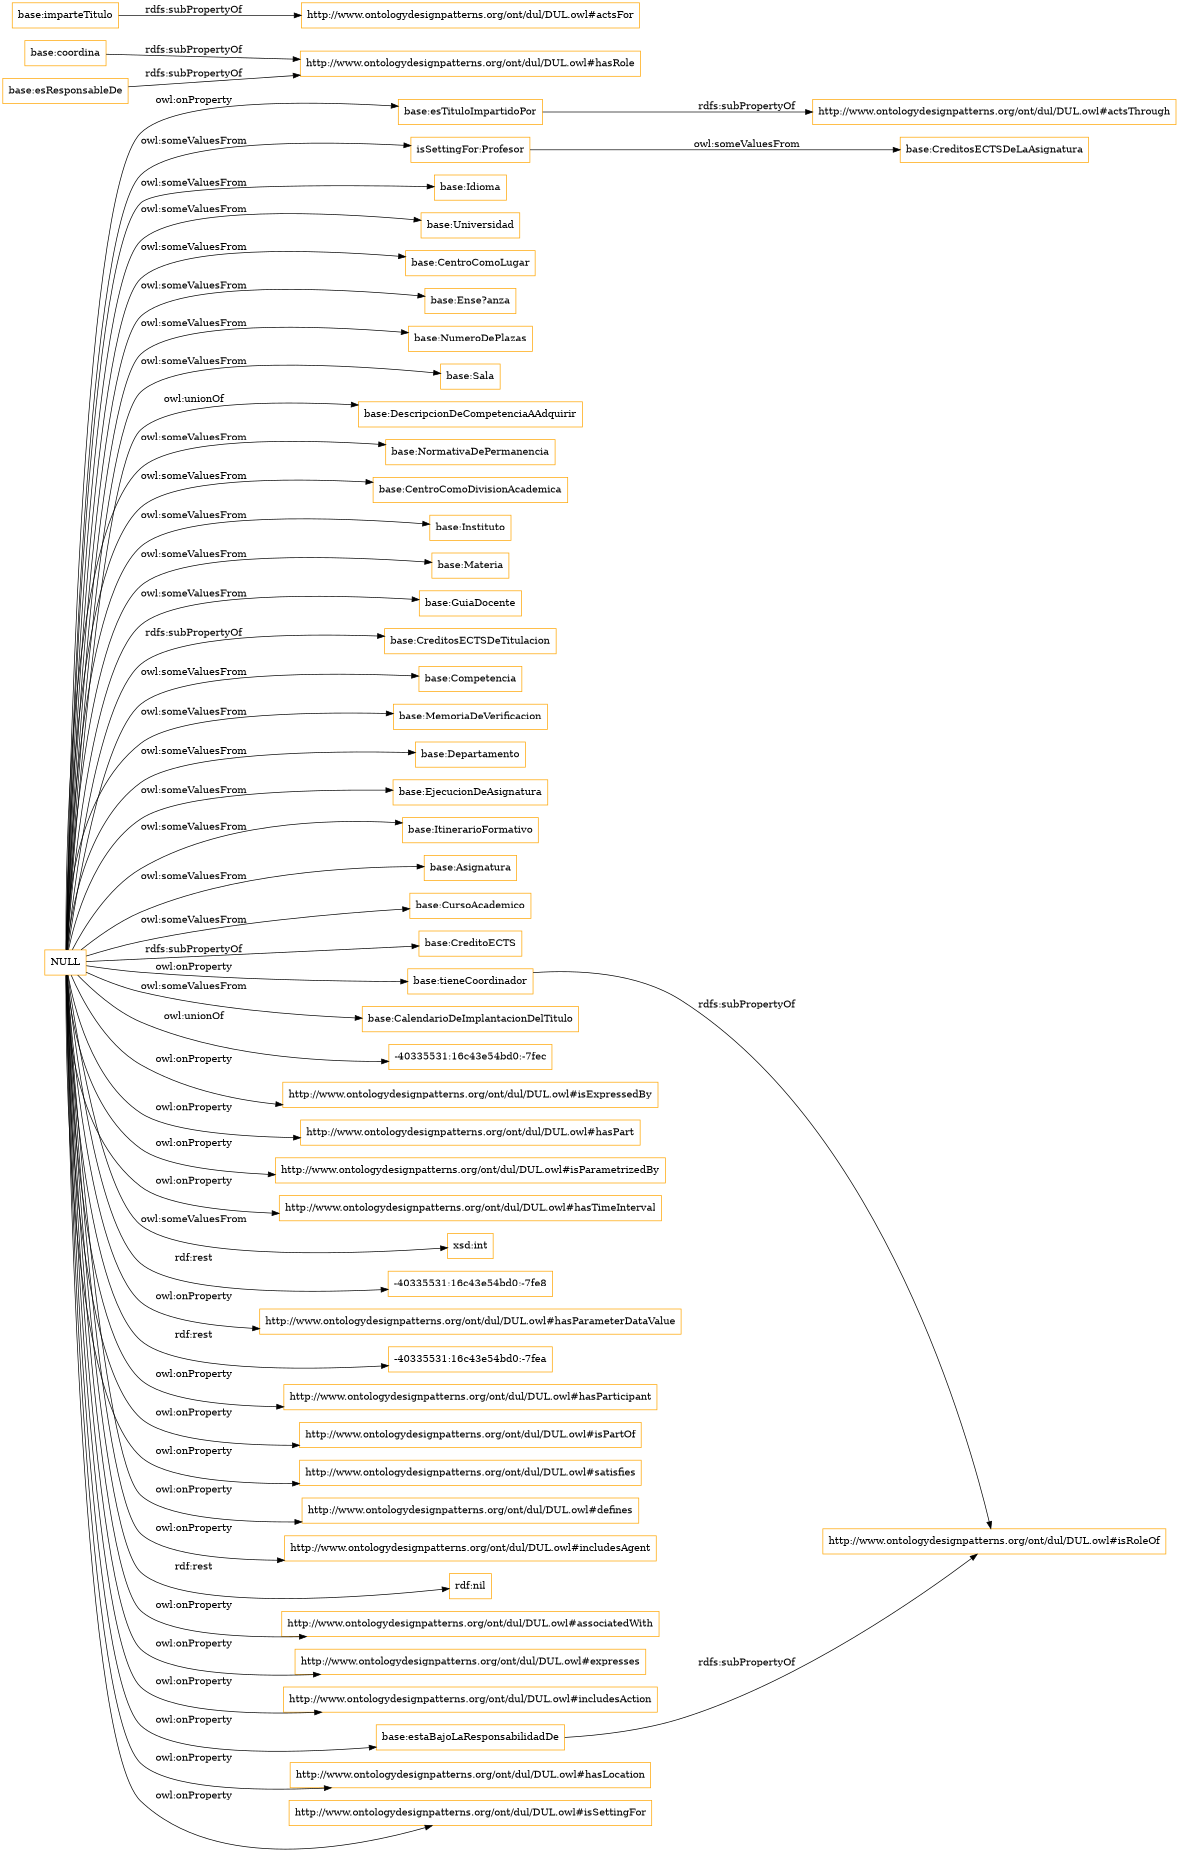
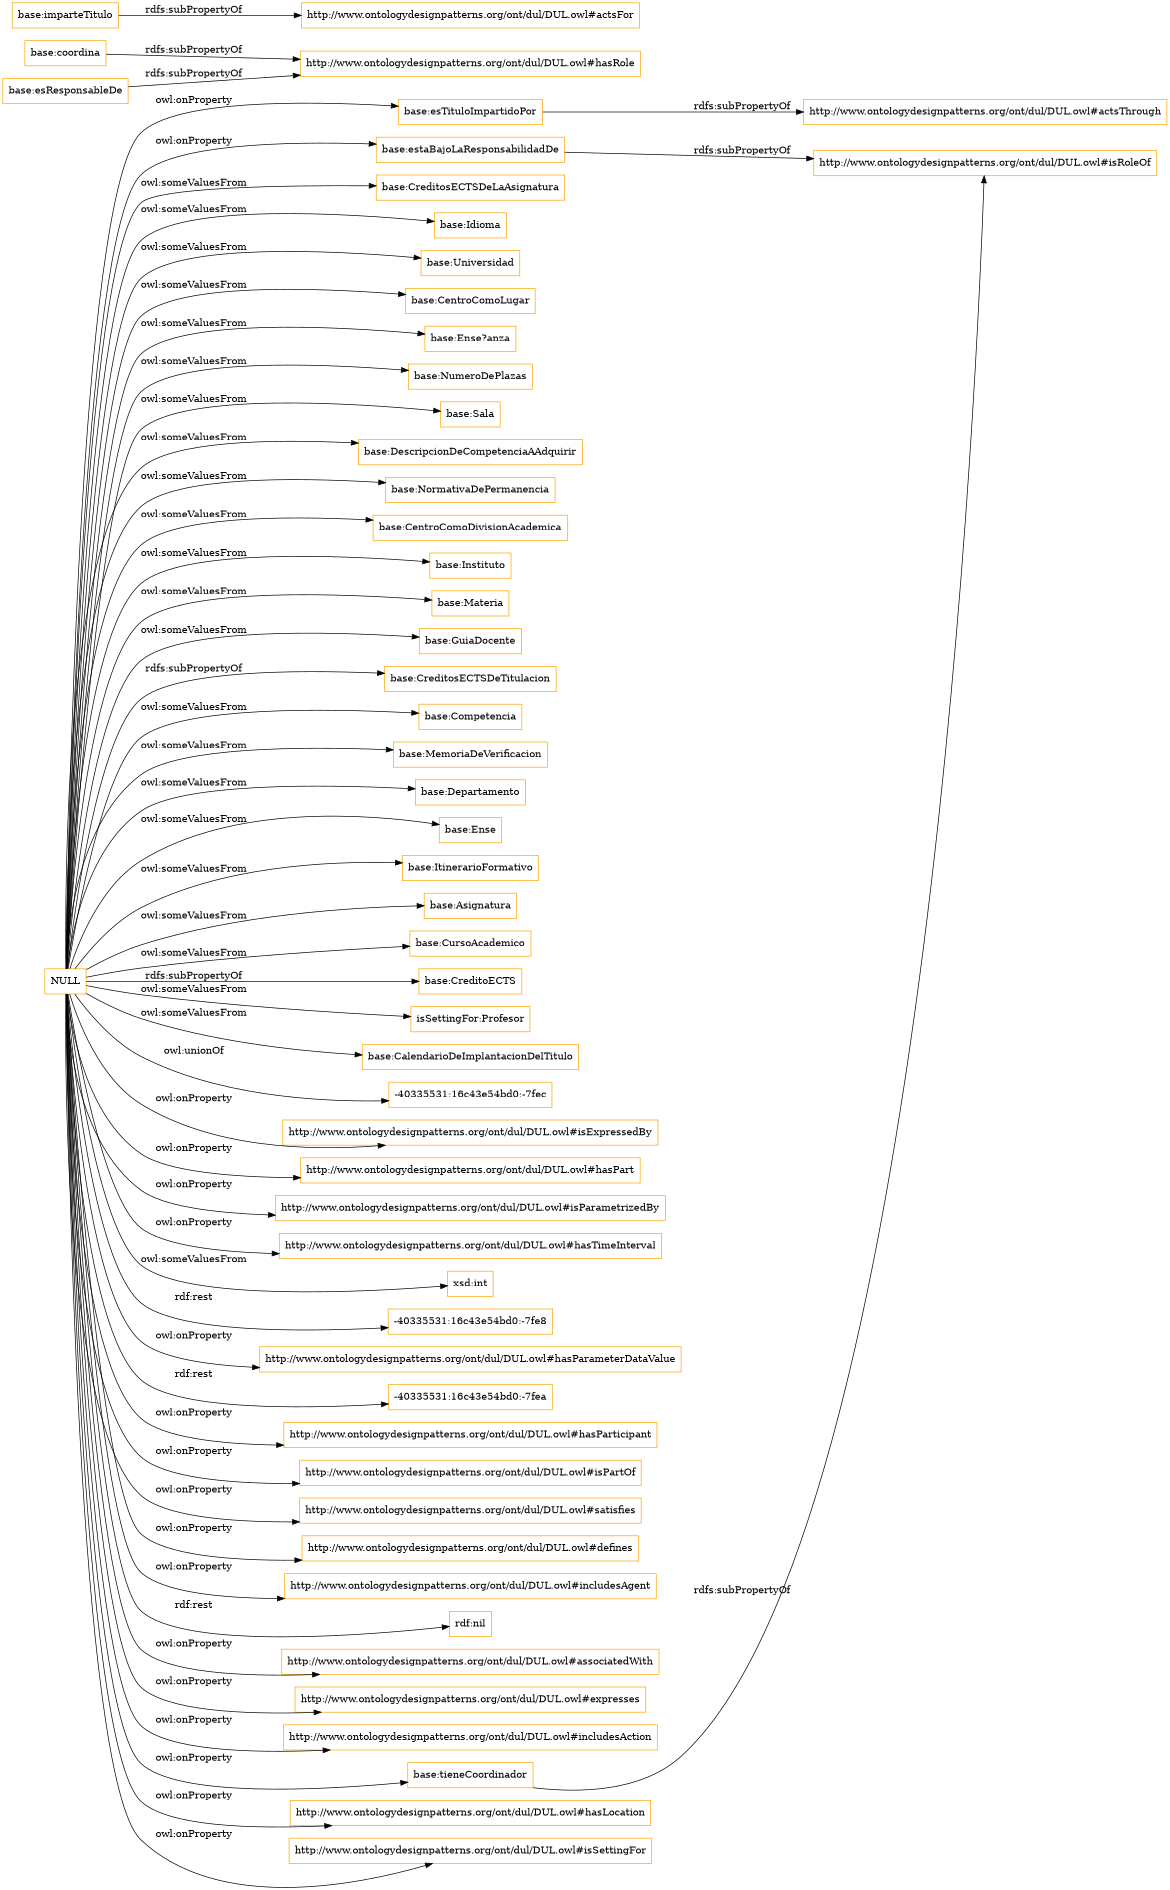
edge "isSettingFor:Profesor" -> "base:CreditosECTSDeLaAsignatura": now "NULL" -> "base:CreditosECTSDeLaAsignatura"
edge "NULL" -> "base:DescripcionDeCompetenciaAAdquirir": label "owl:unionOf" -> "owl:someValuesFrom"
node "base:EjecucionDeAsignatura": label "base:EjecucionDeAsignatura" -> "base:Ense"
